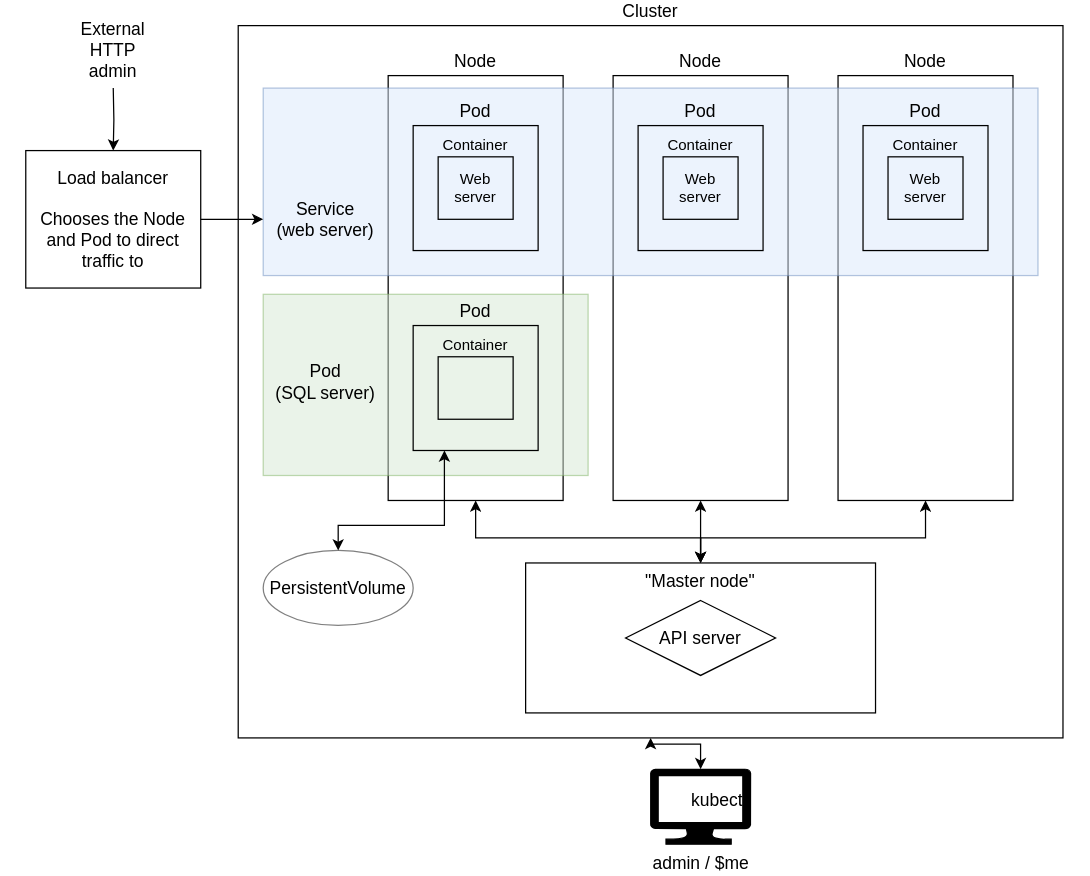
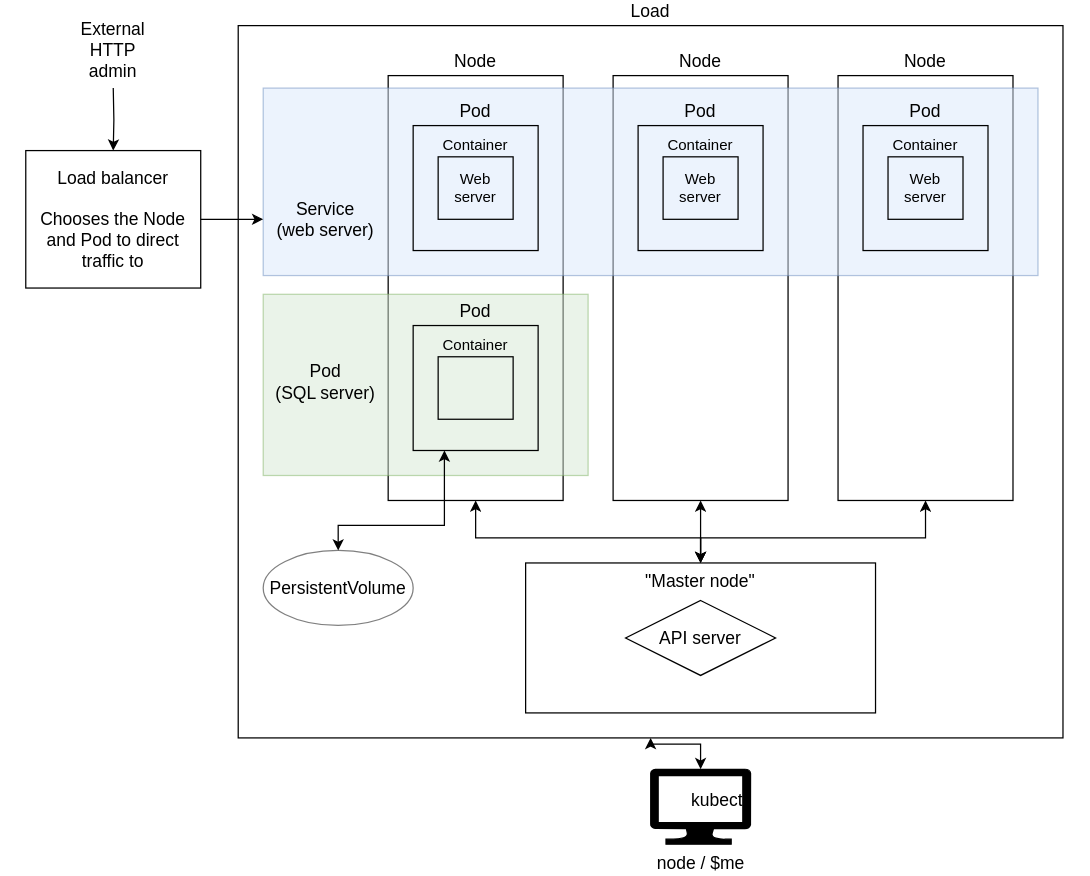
node "Cluster": label "Cluster" -> "Load"
node "admin / $me": label "admin / $me" -> "node / $me"
